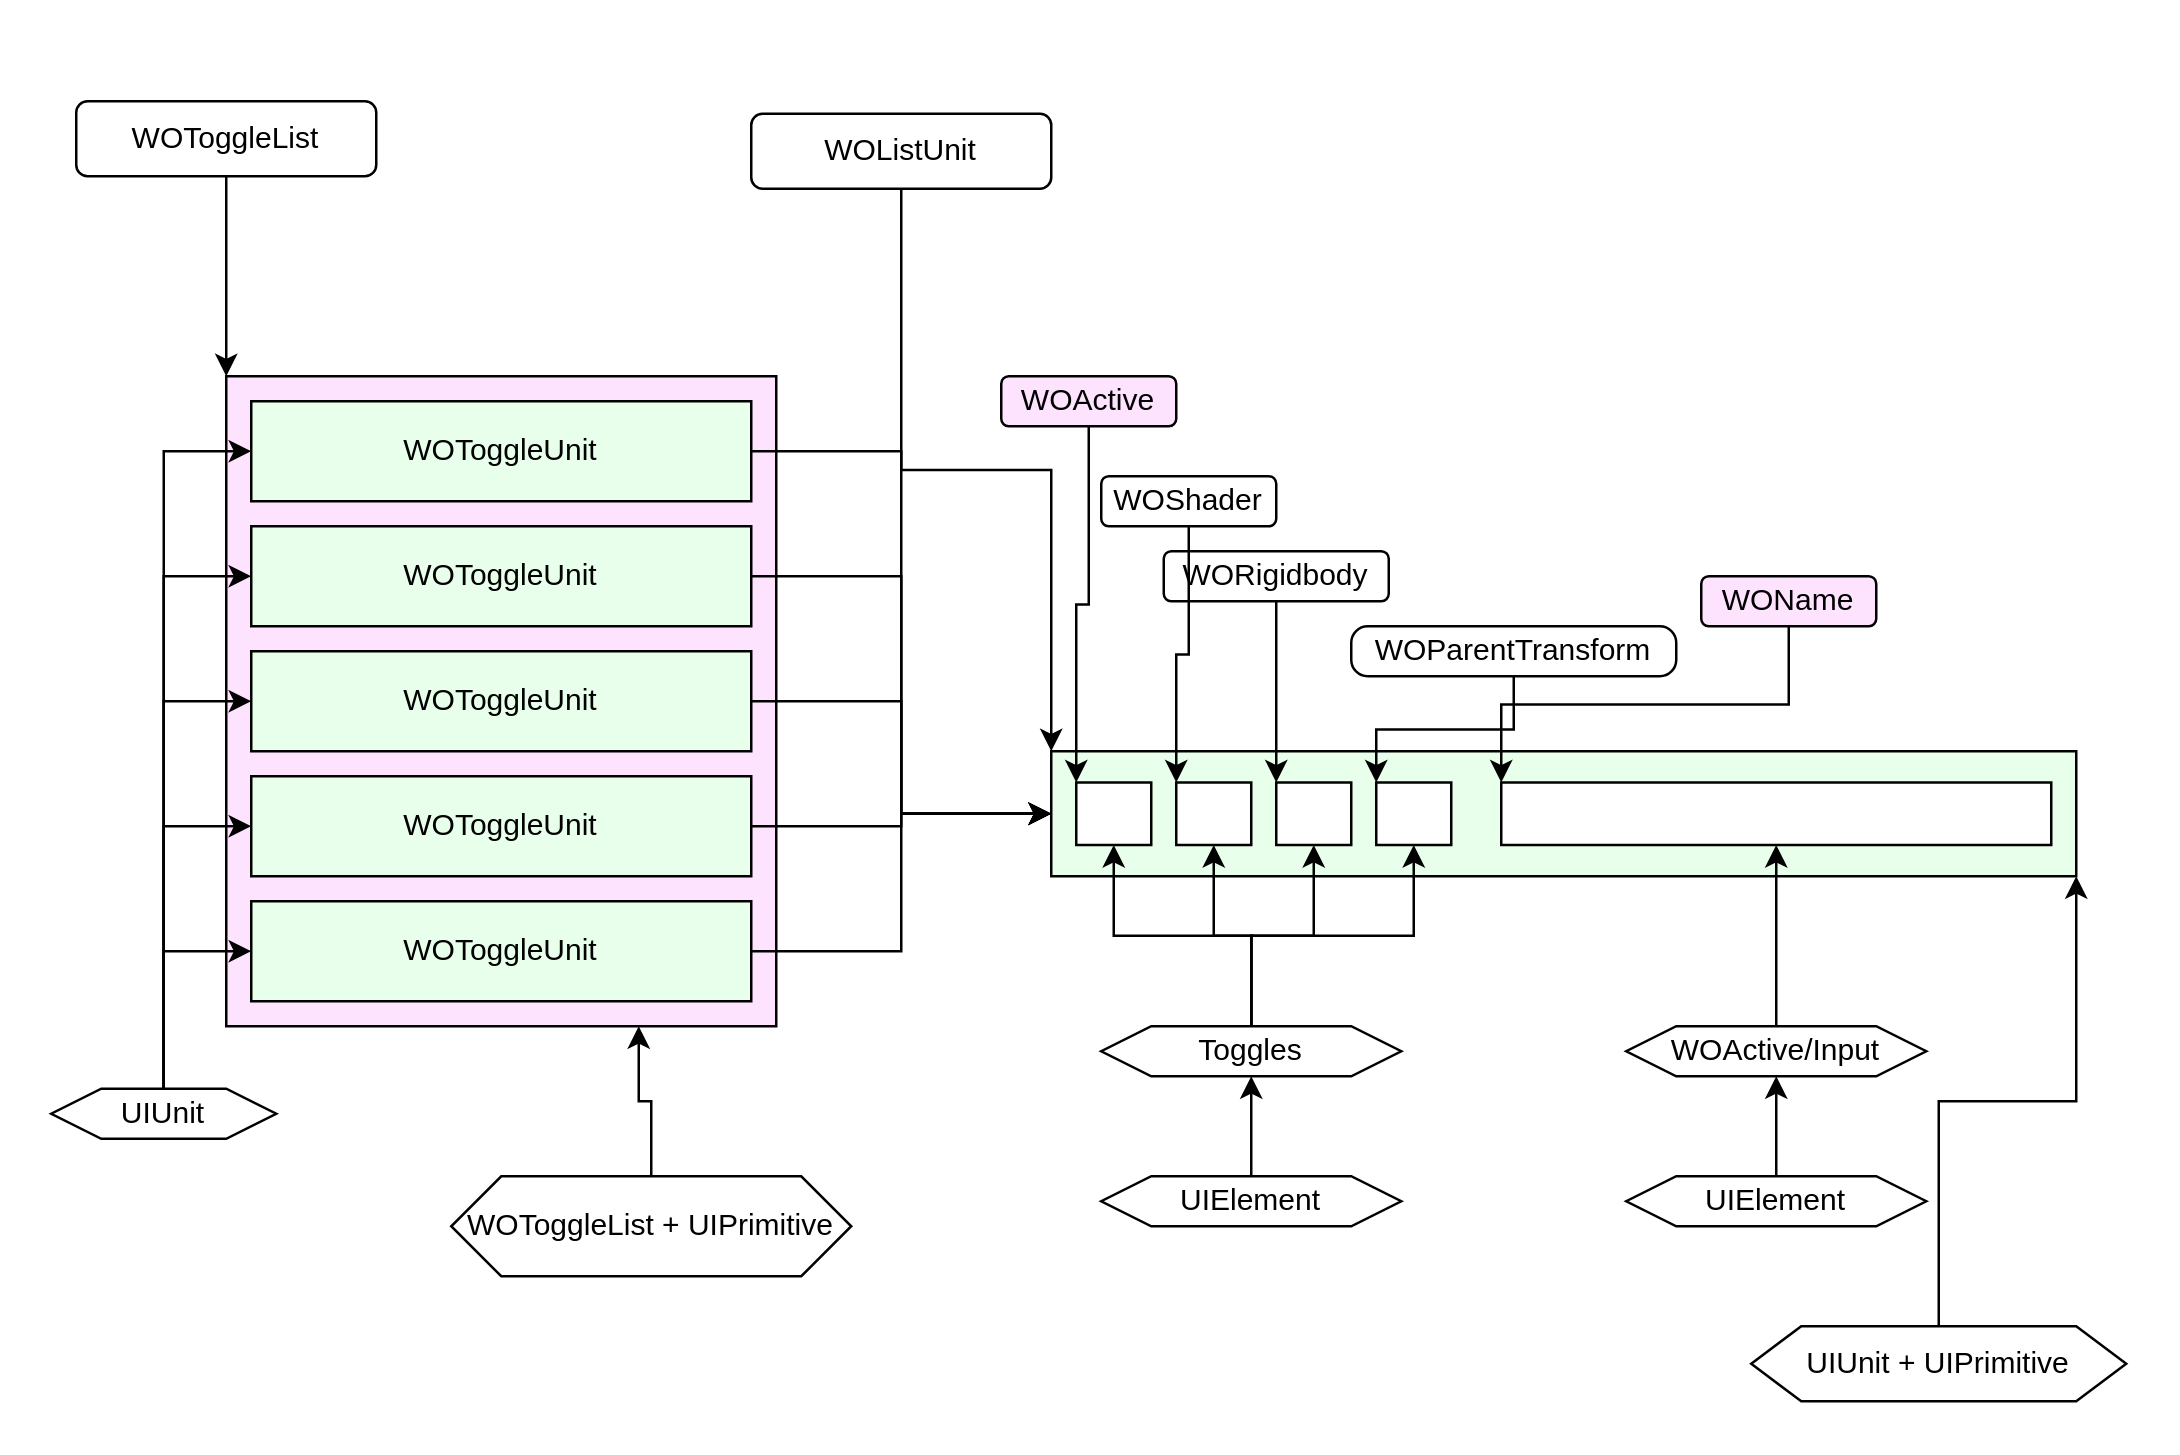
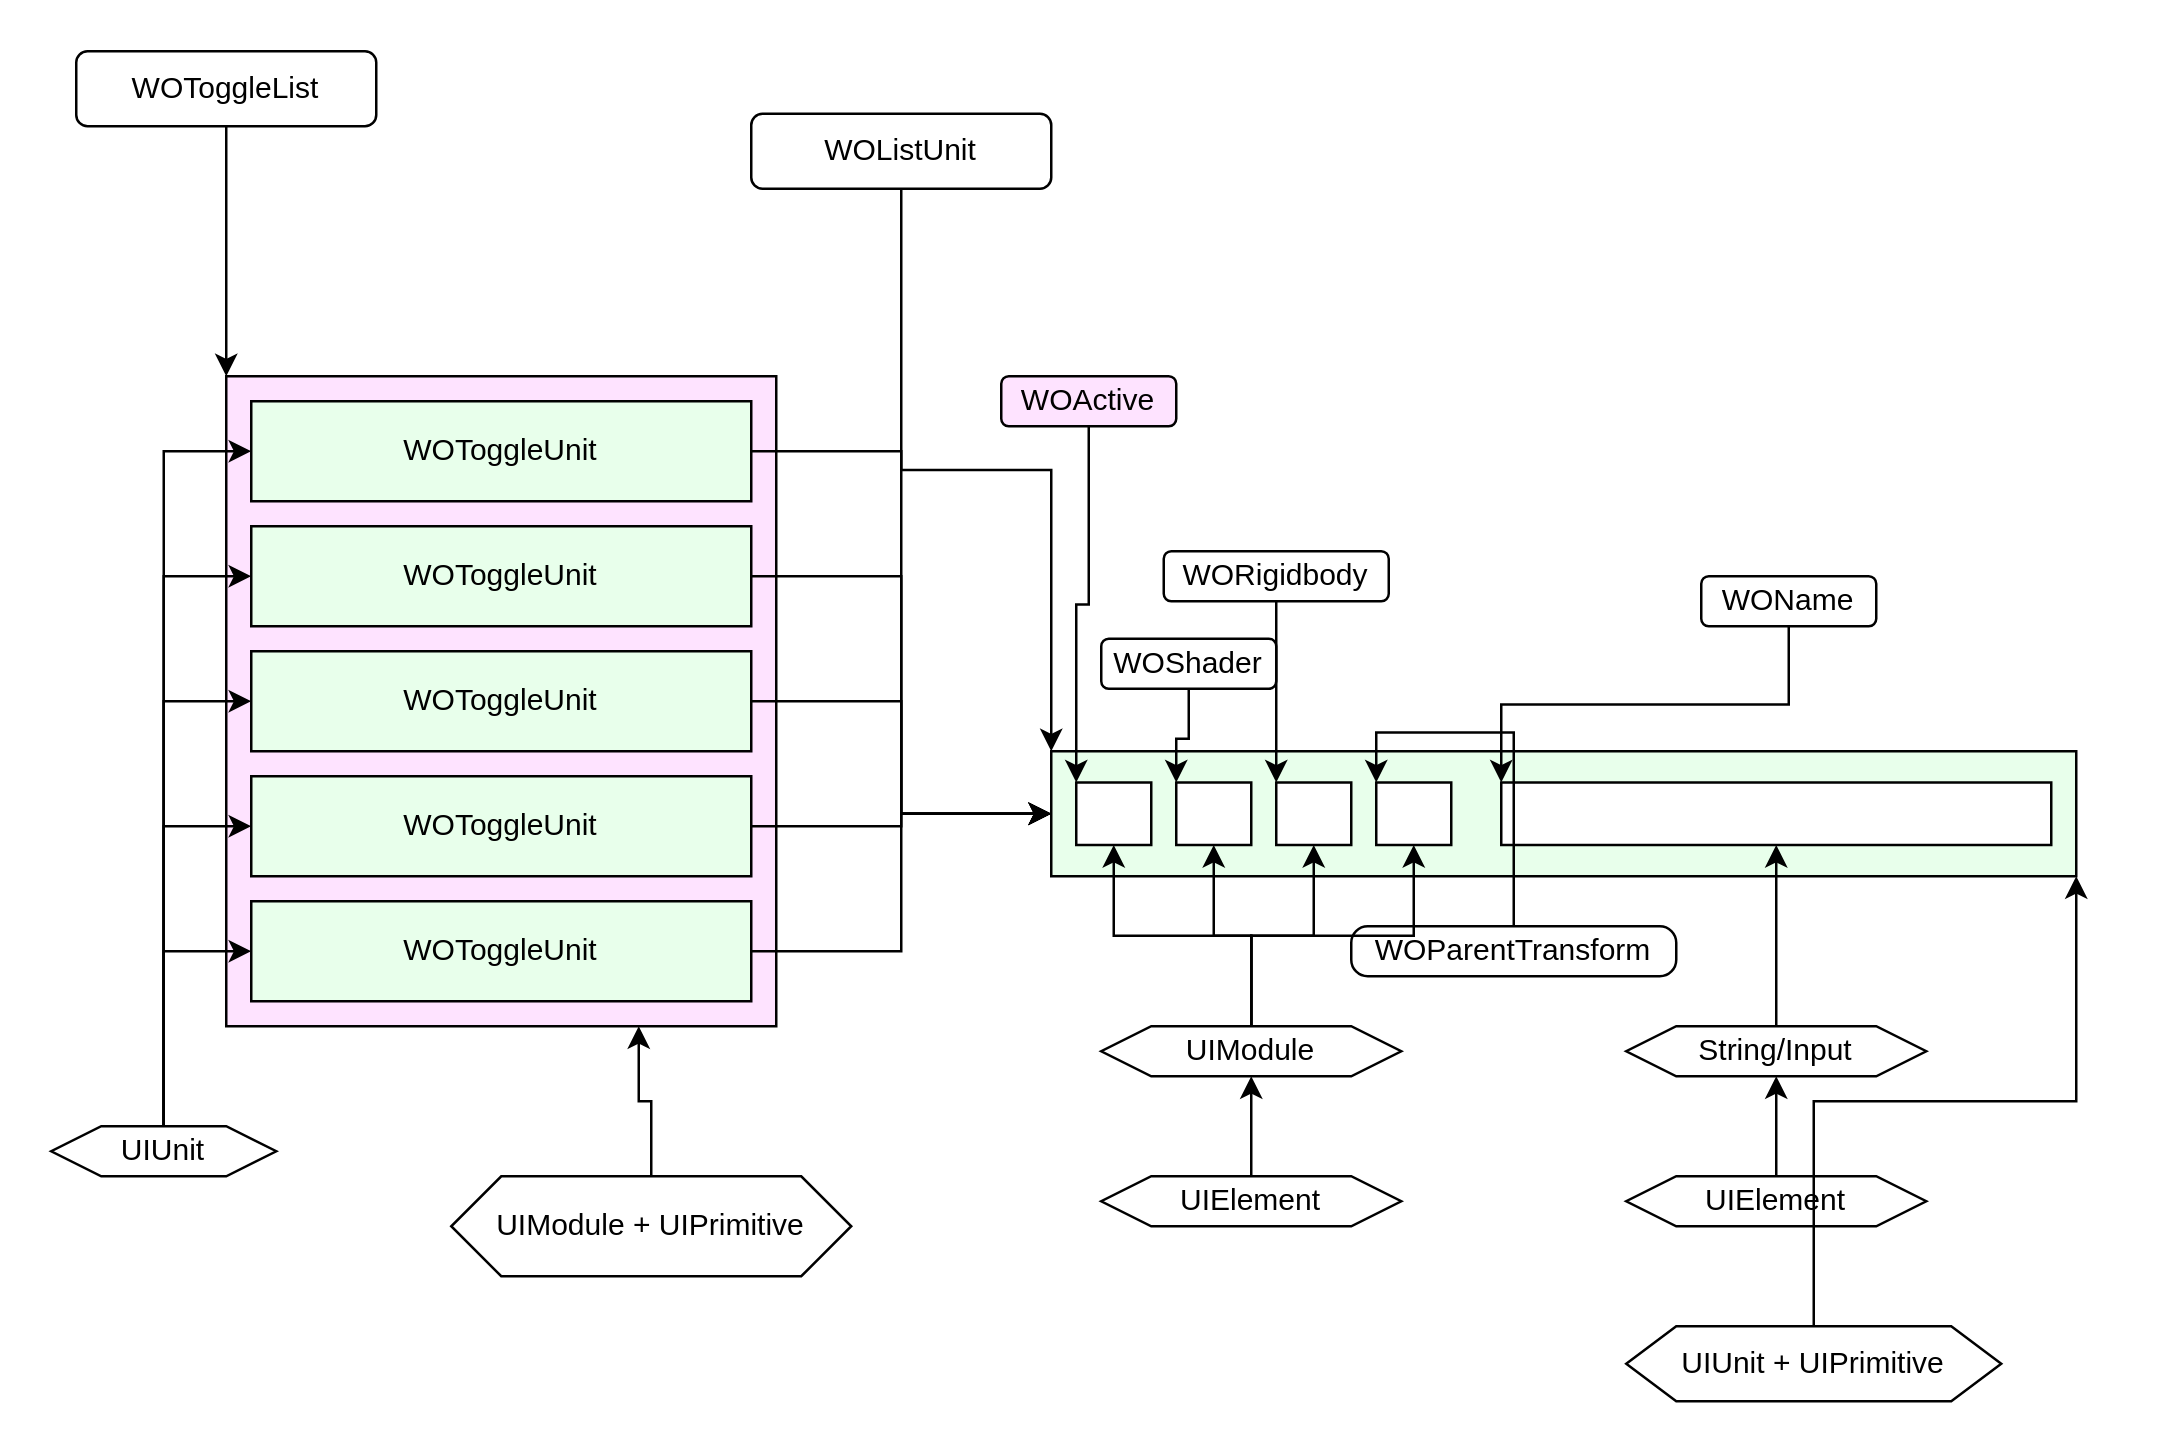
node "WOToggleList": moved (226, 139) -> (226, 89)
node "WOShader": moved (1189, 501) -> (1189, 664)
node "WOName": fillcolor #fee3ff -> #ffffff
node "WOParentTransform": moved (1514, 651) -> (1514, 951)
node "Toggles": label "Toggles" -> "UIModule"
node "WOActive/Input": label "WOActive/Input" -> "String/Input"
node "UIUnit": moved (164, 1114) -> (164, 1151)
node "WOToggleList + UIPrimitive": label "WOToggleList + UIPrimitive" -> "UIModule + UIPrimitive"
node "UIUnit + UIPrimitive": moved (1939, 1364) -> (1814, 1364)
